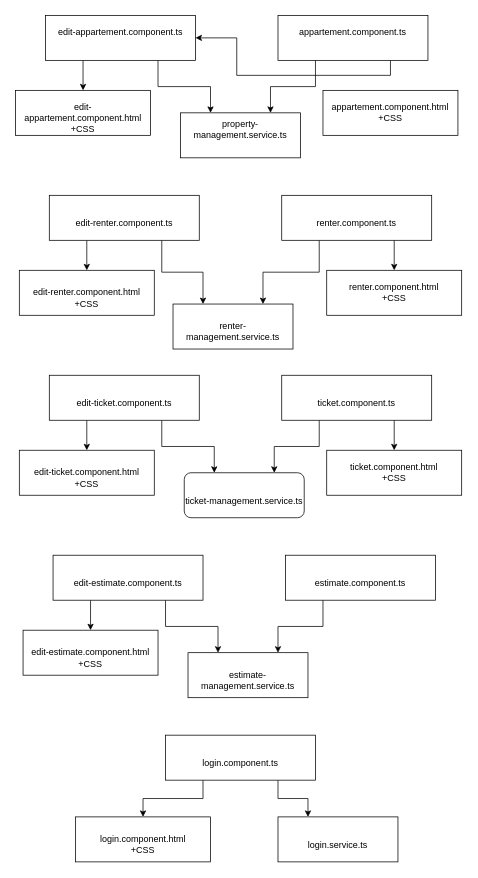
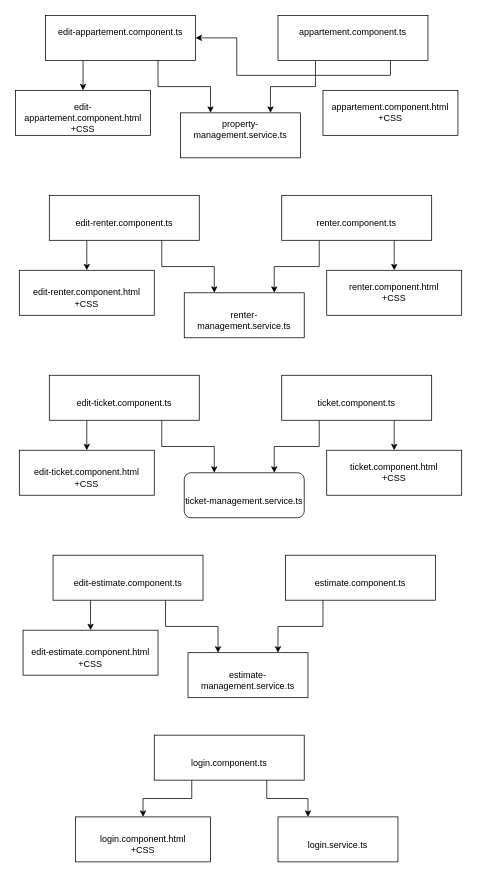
node "renter-management.service.ts": moved (233, 327) -> (244, 315)
node "login.component.ts": moved (240, 758) -> (229, 758)
